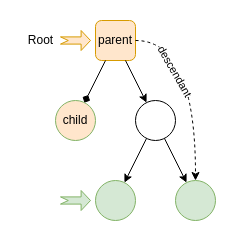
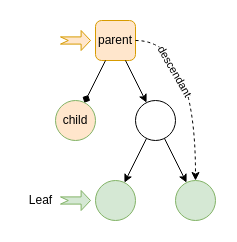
node "Root": removed
node "Leaf": added
